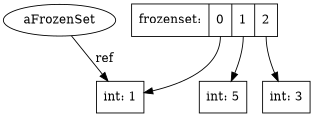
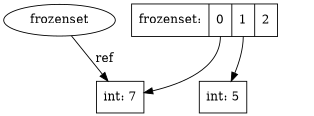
node "aFrozenSet": label "aFrozenSet" -> "frozenset"
node "int: 1": label "int: 1" -> "int: 7"
node "int: 3": removed
